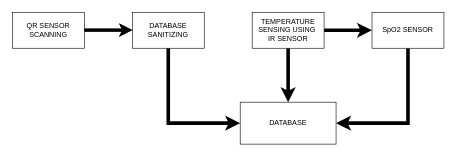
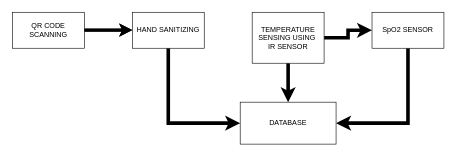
node "QR SENSOR SCANNING": label "QR SENSOR SCANNING" -> "QR CODE SCANNING"
node "DATABASE SANITIZING": label "DATABASE SANITIZING" -> "HAND SANITIZING"
node "TEMPERATURE SENSING USING IR SENSOR": size 72x36 -> 72x51
